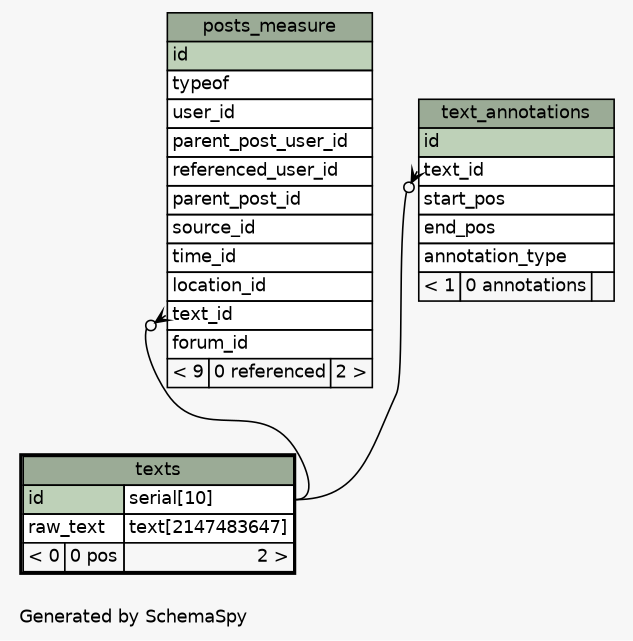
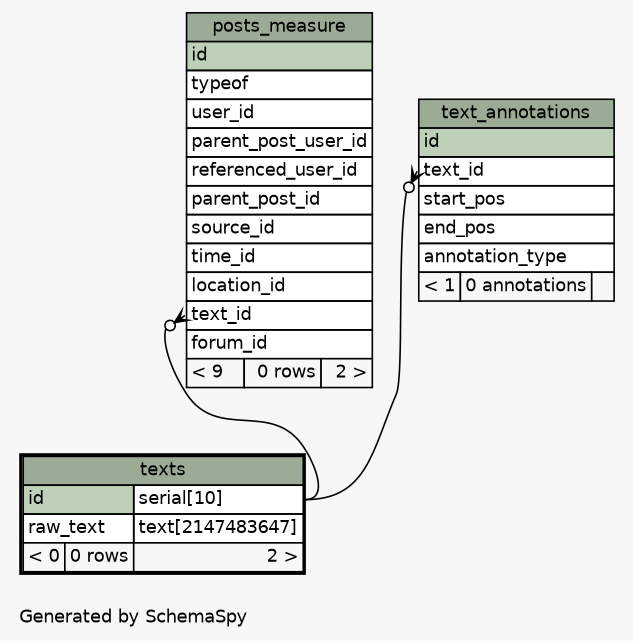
node "posts_measure": text "0 referenced" -> "0 rows"
node "texts": text "0 pos" -> "0 rows"
